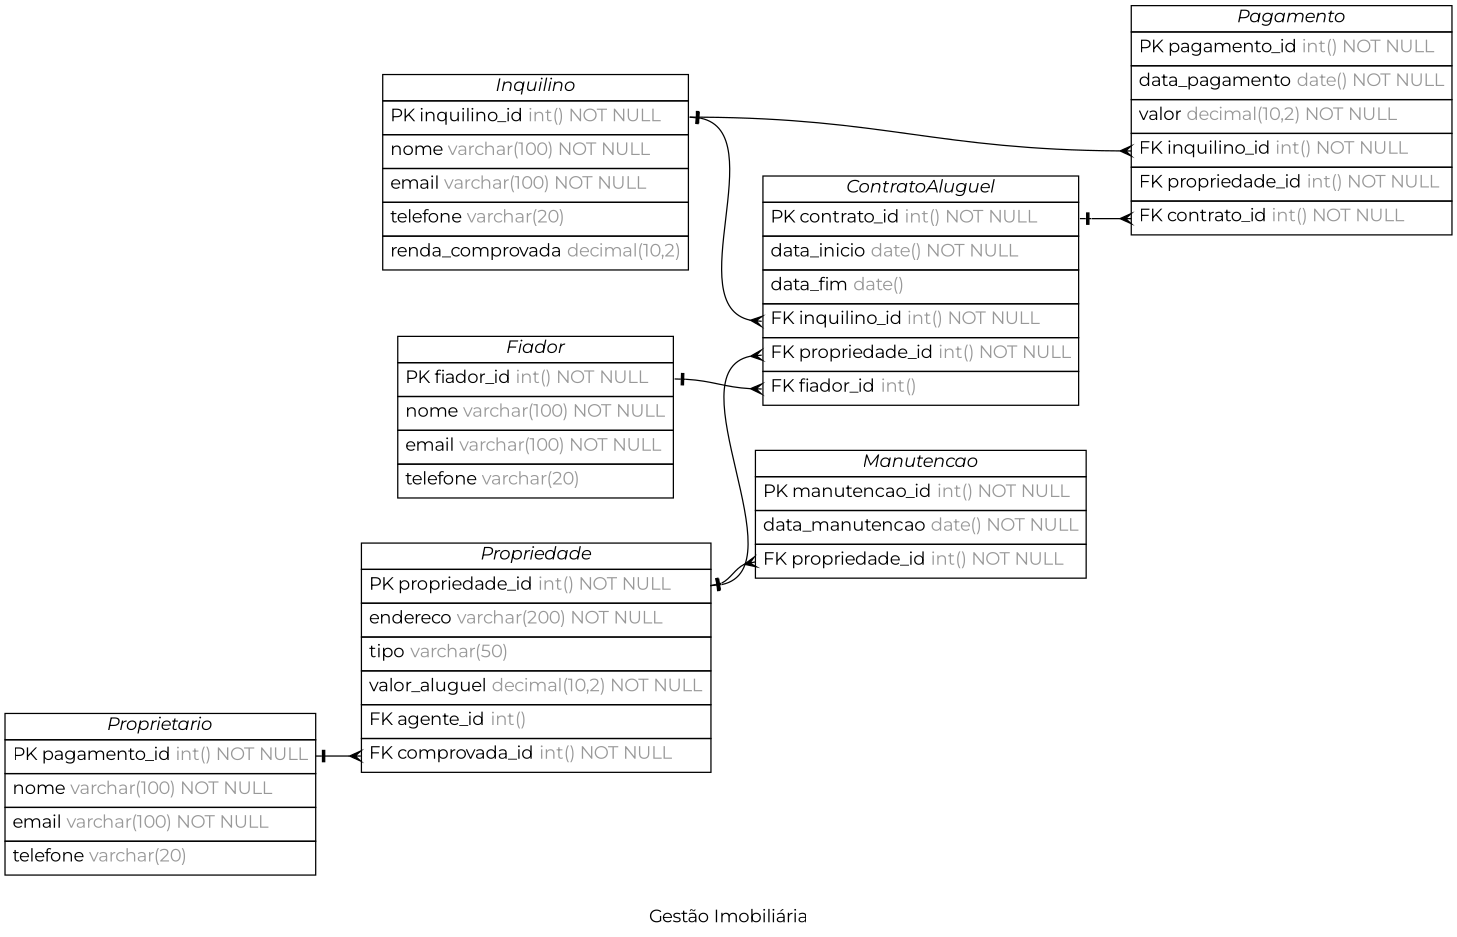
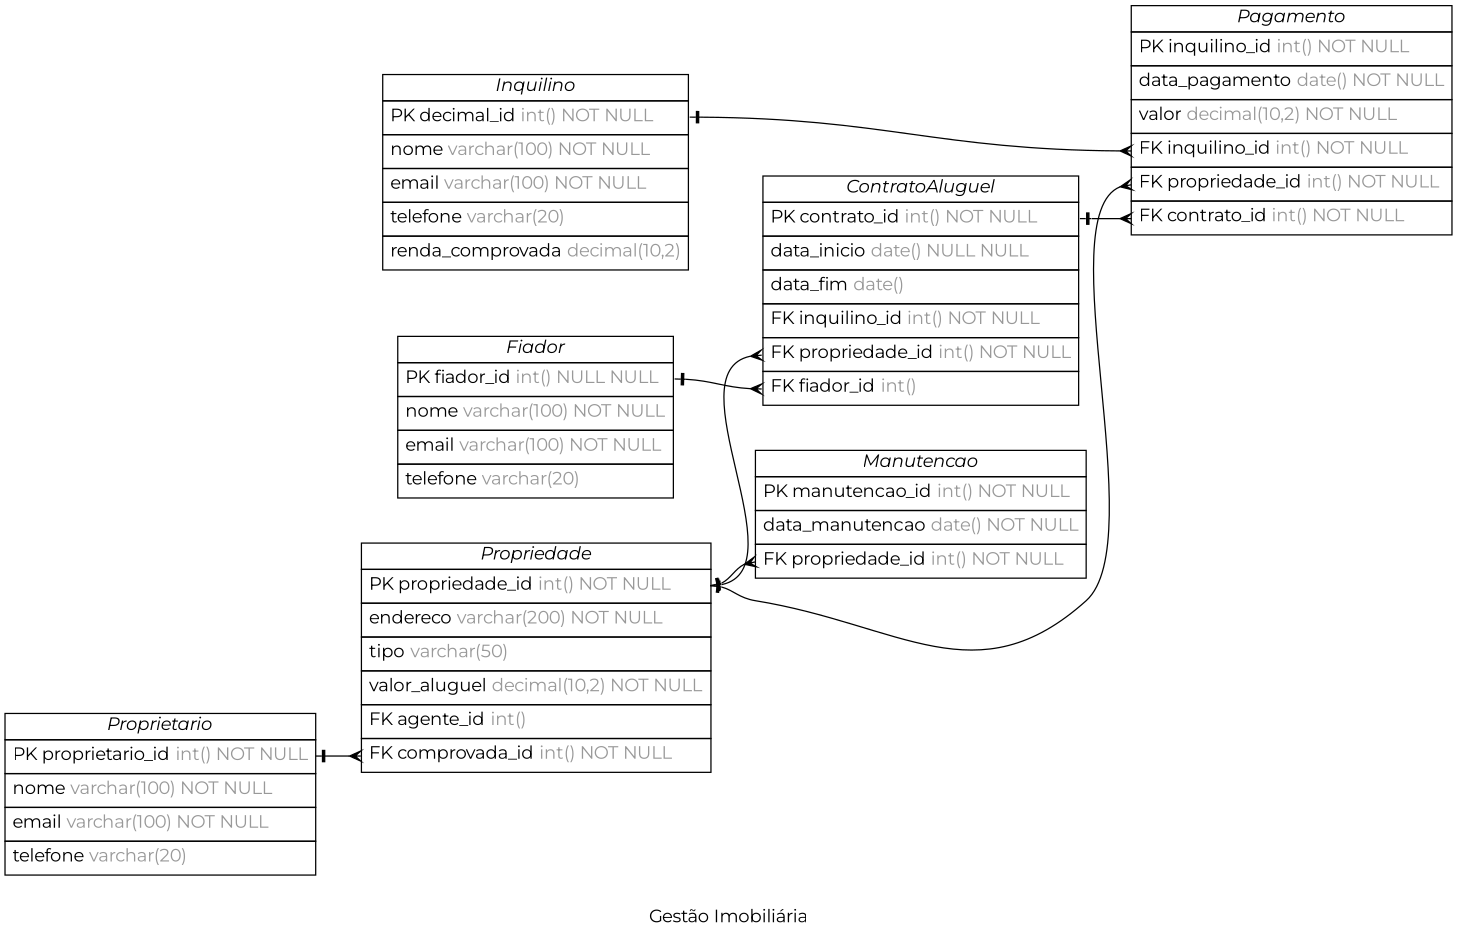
node "Pagamento": text "PK pagamento_id" -> "PK inquilino_id"
node "Inquilino": text "PK inquilino_id" -> "PK decimal_id"
edge "Inquilino" -- "ContratoAluguel": removed
node "ContratoAluguel": text "date() NOT NULL" -> "date() NULL NULL"
node "Fiador": text "int() NOT NULL" -> "int() NULL NULL"
edge "Pagamento" -- "Propriedade": added
node "Proprietario": text "PK pagamento_id" -> "PK proprietario_id"
